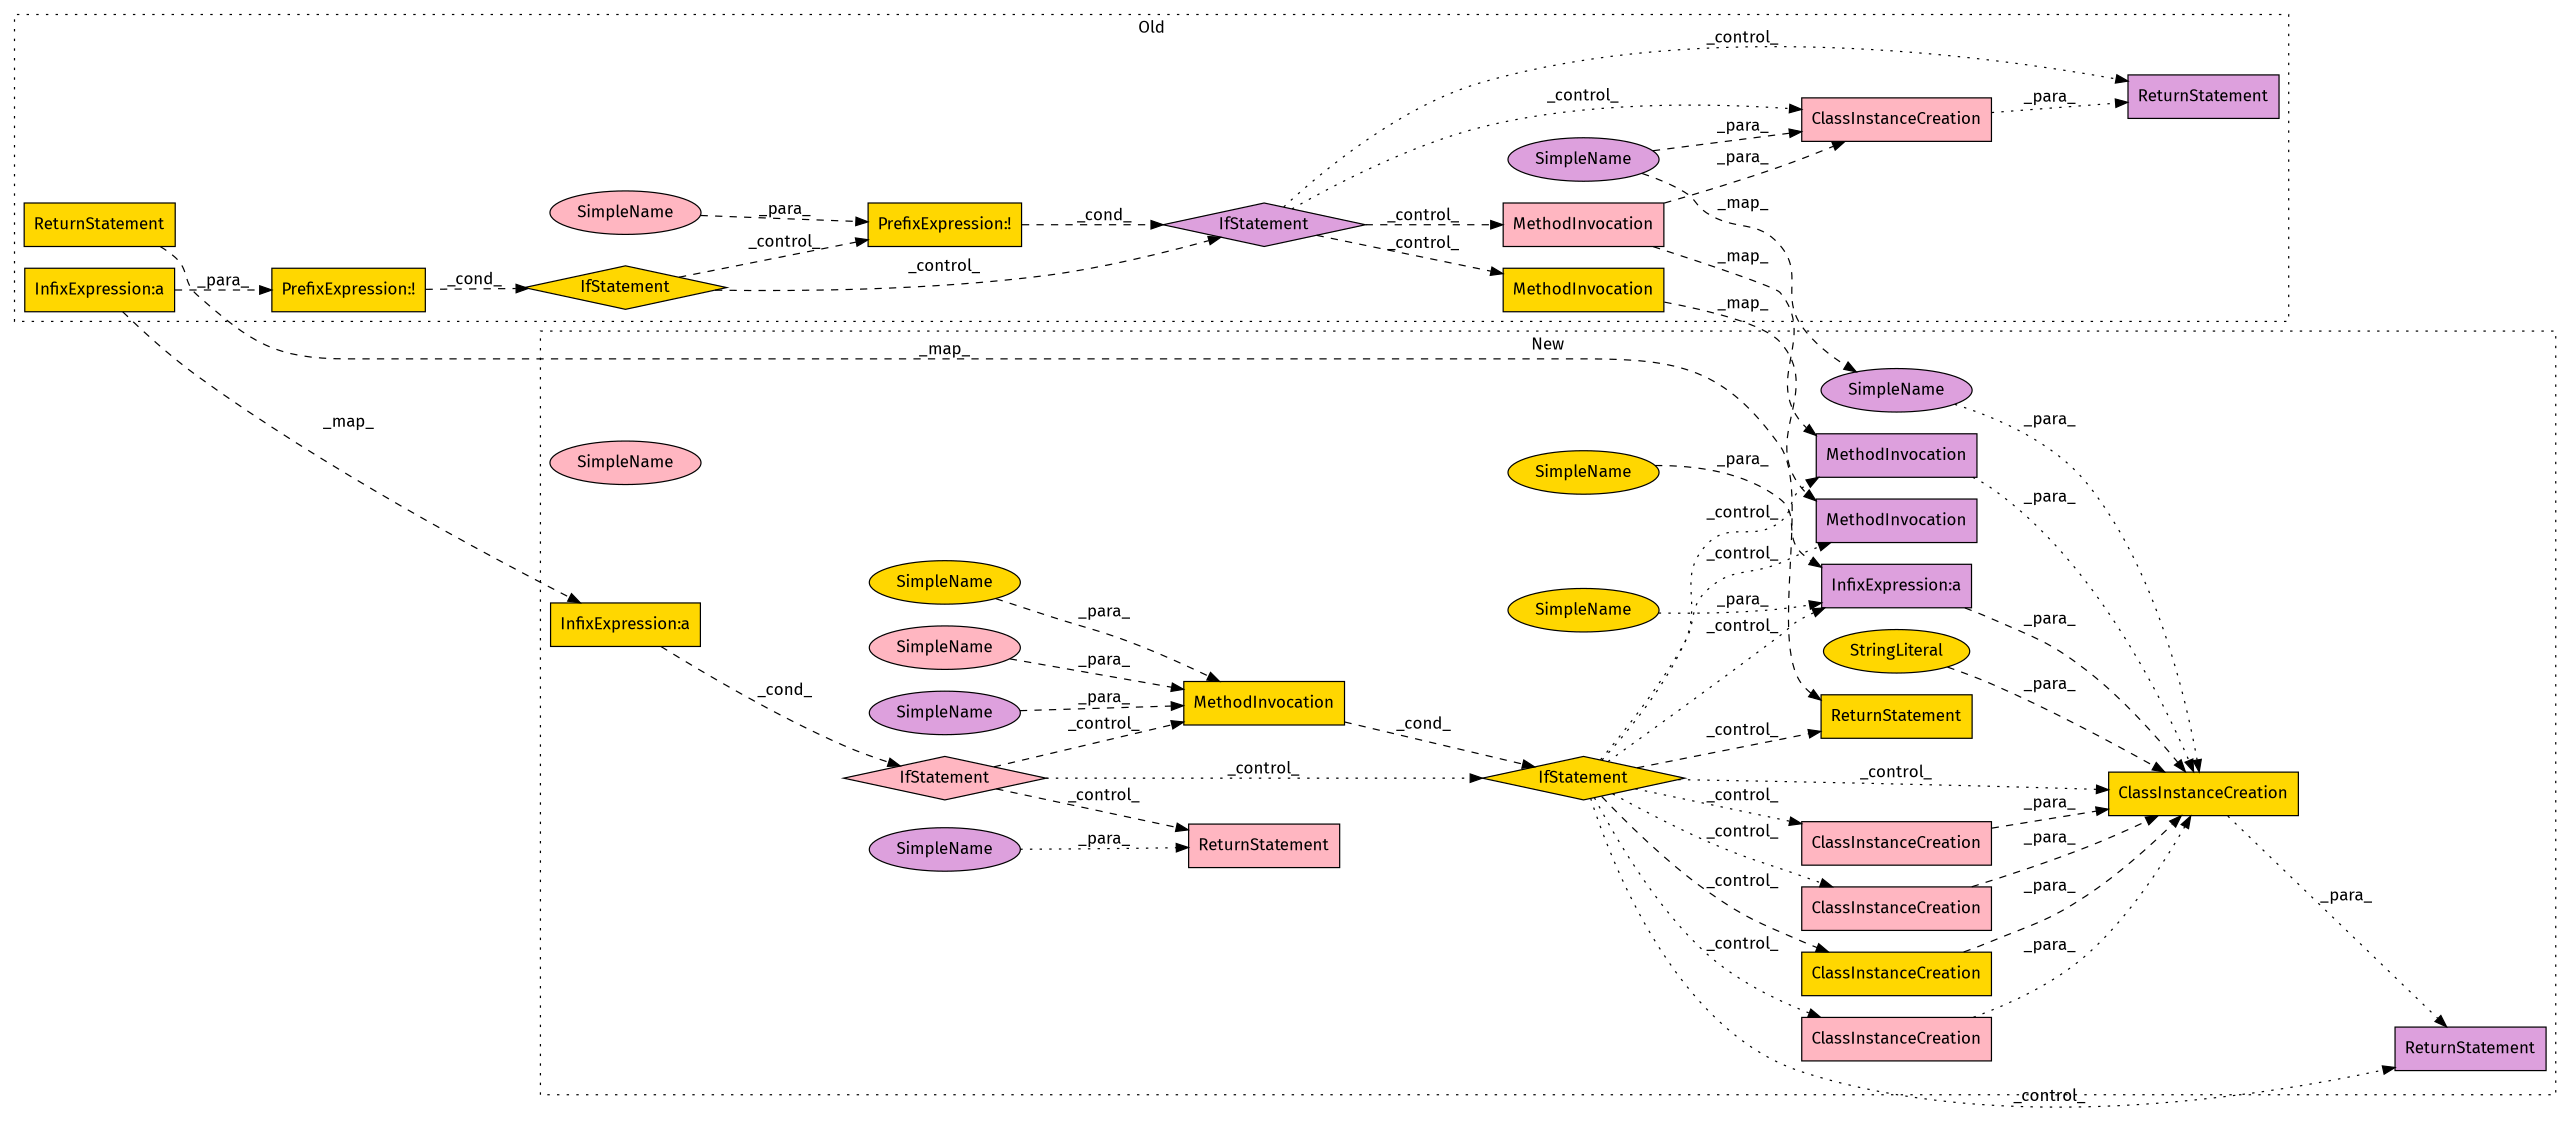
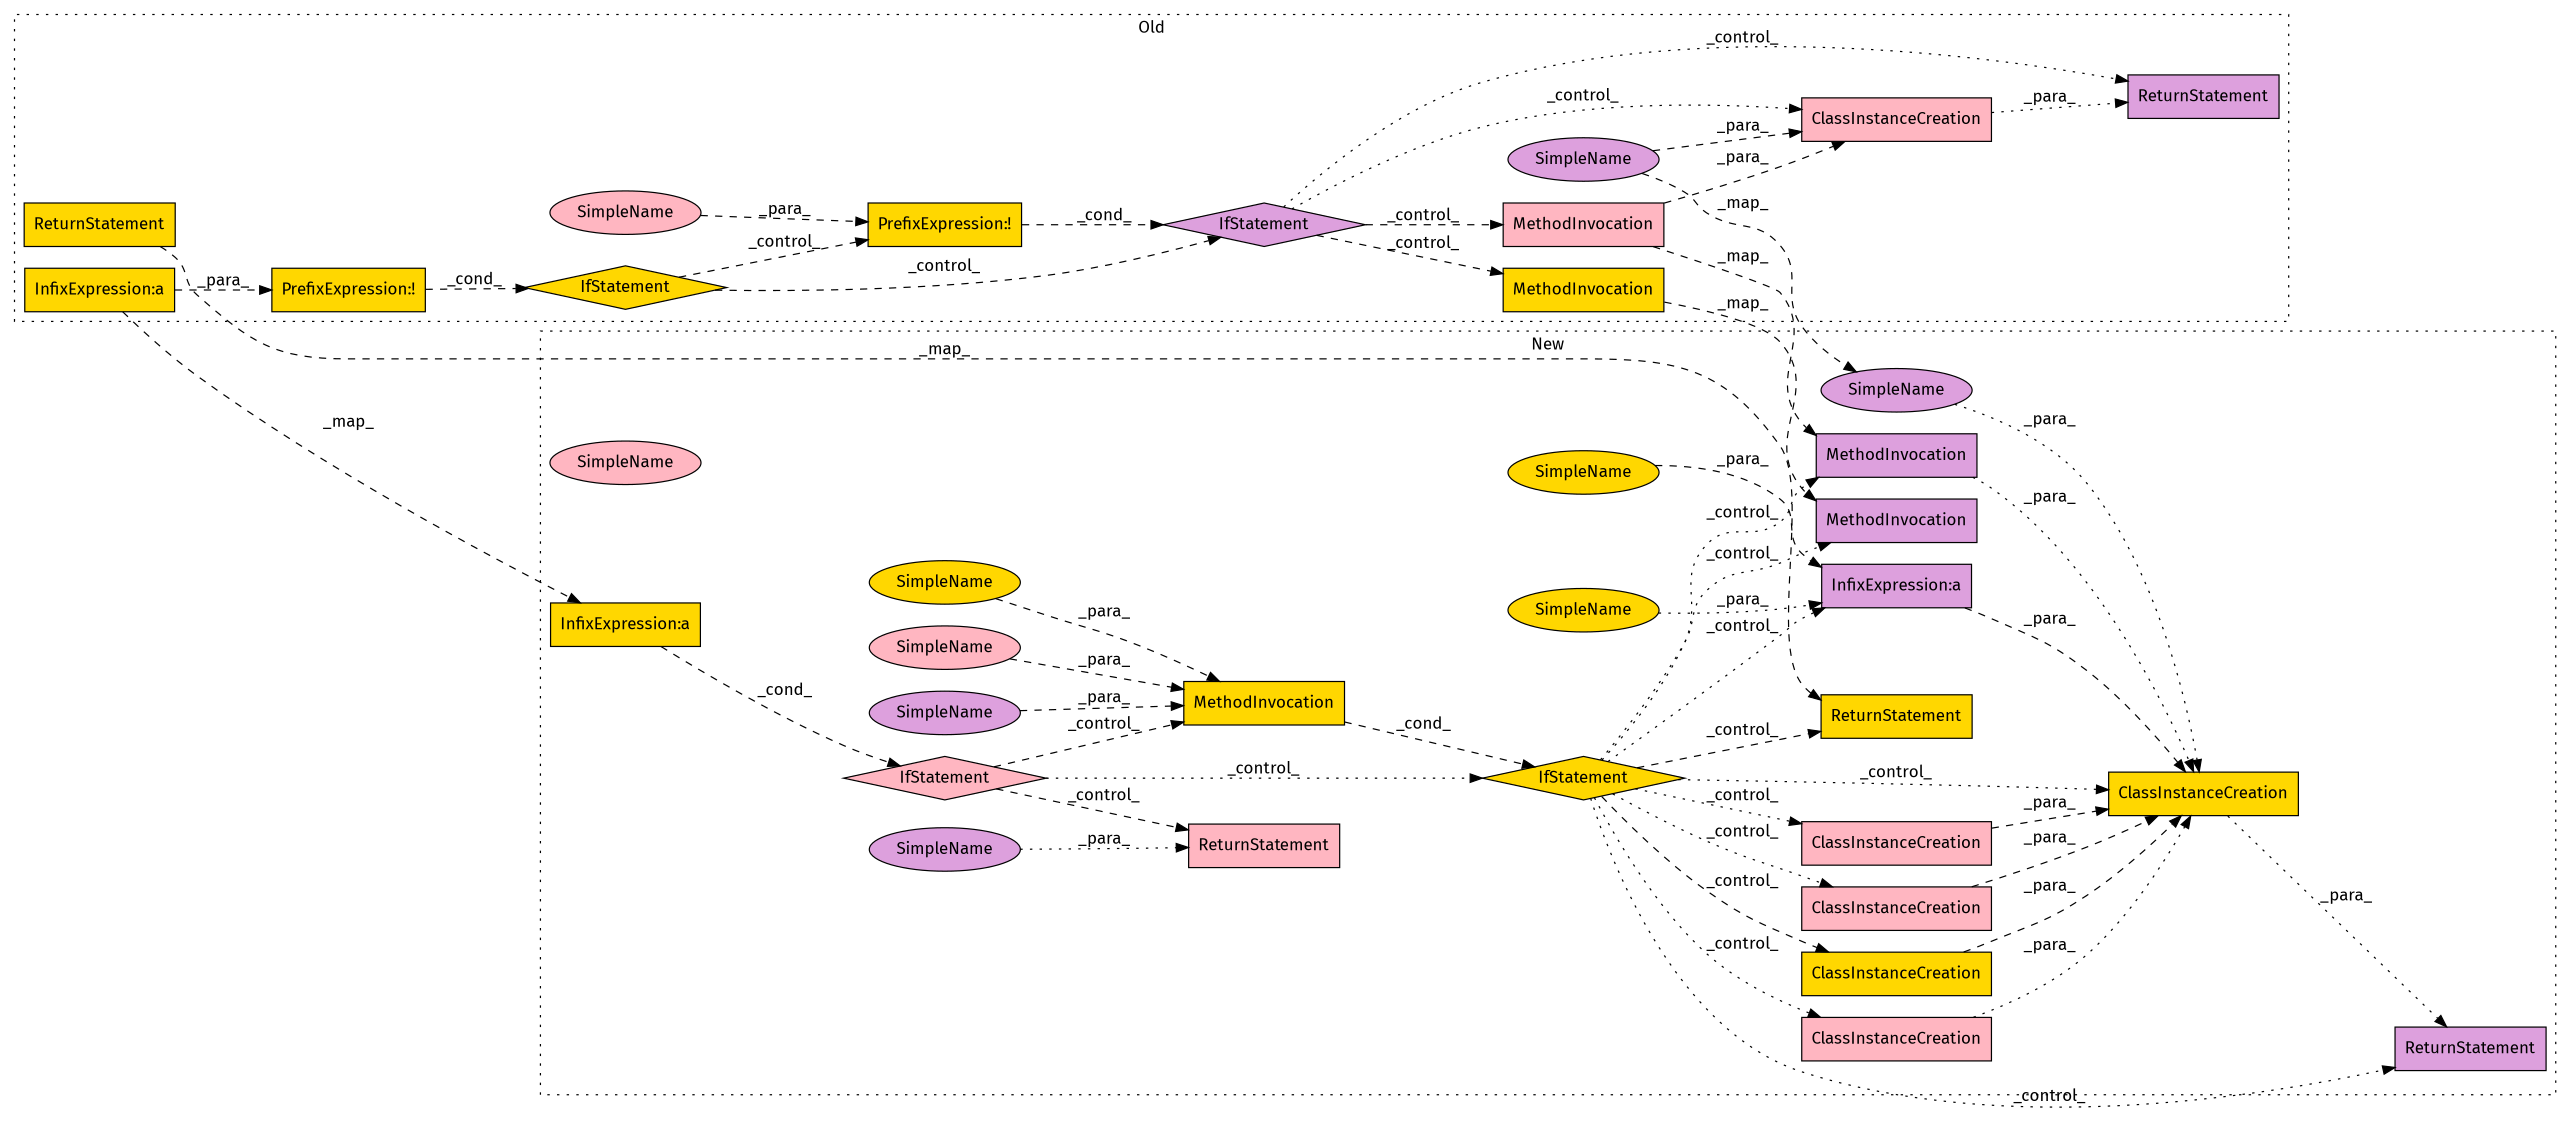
node "StringLiteral": removed
